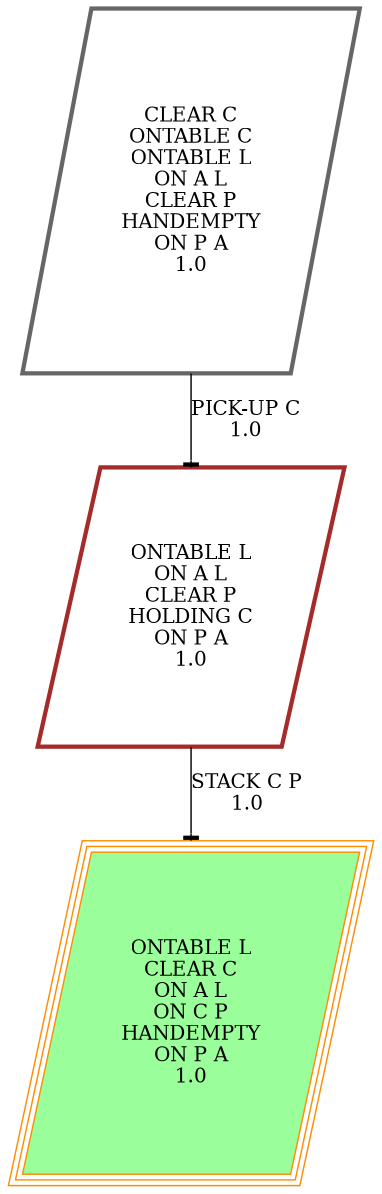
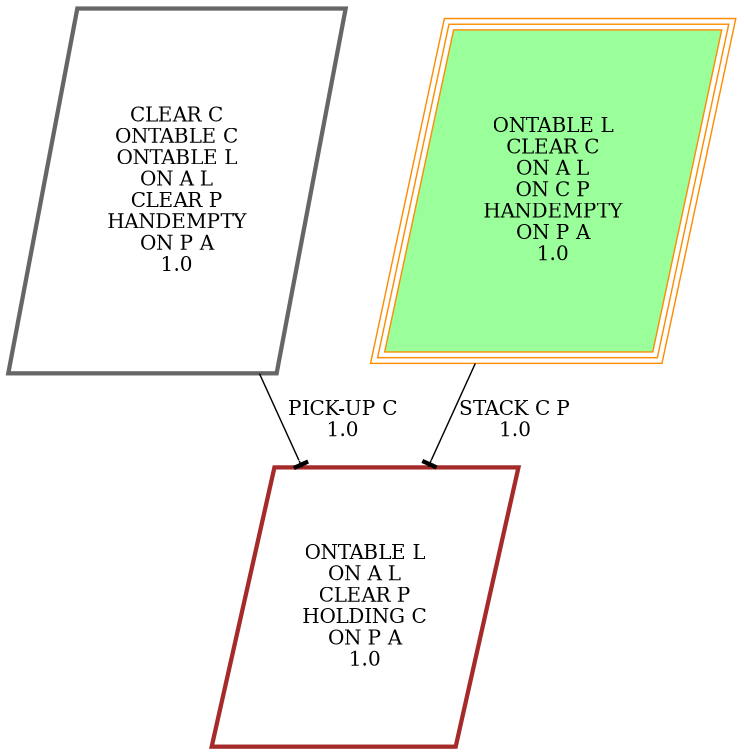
edge "ONTABLE L ON A L CLEAR P HOLDING C ON P A 1.0" -> "ONTABLE L CLEAR C ON A L ON C P HANDEMPTY ON P A 1.0": reversed
